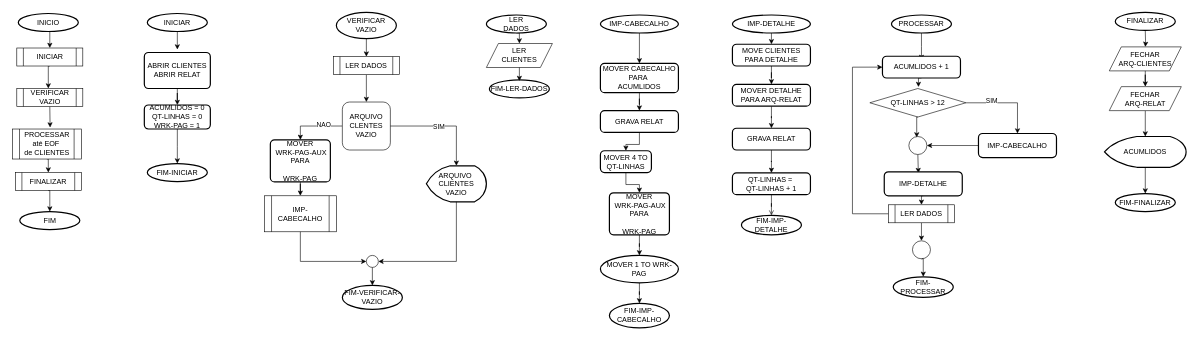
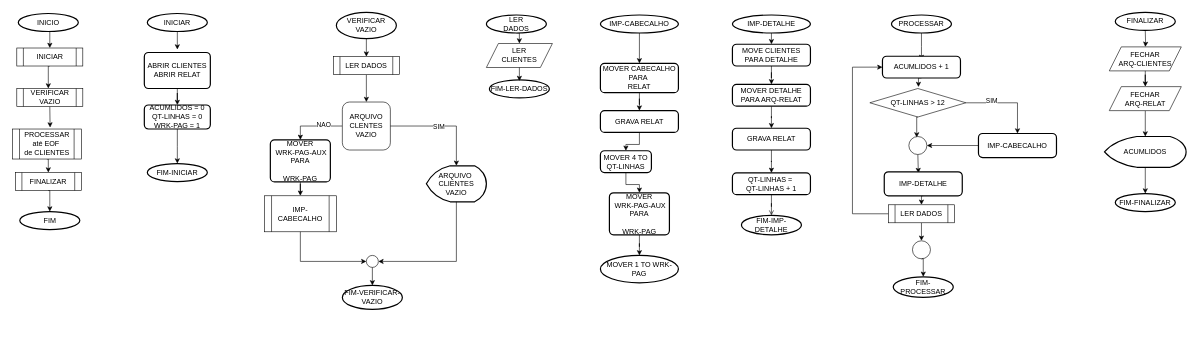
node "MOVER CABECALHO PARA ACUMLIDOS": label "MOVER CABECALHO PARA ACUMLIDOS" -> "MOVER CABECALHO PARA RELAT"
edge "MOVER 1 TO WRK-PAG" -> "FIM-IMP-CABECALHO": removed
node "FIM-IMP-CABECALHO": removed
